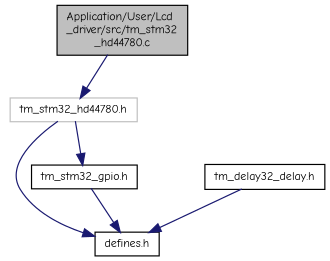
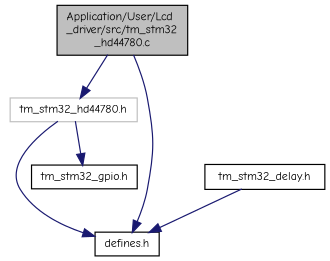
node "tm_delay32_delay.h": label "tm_delay32_delay.h" -> "tm_stm32_delay.h"
edge "tm_stm32_gpio.h" -> "defines.h": now "Application/User/Lcd _driver/src/tm_stm32 _hd44780.c" -> "defines.h"
